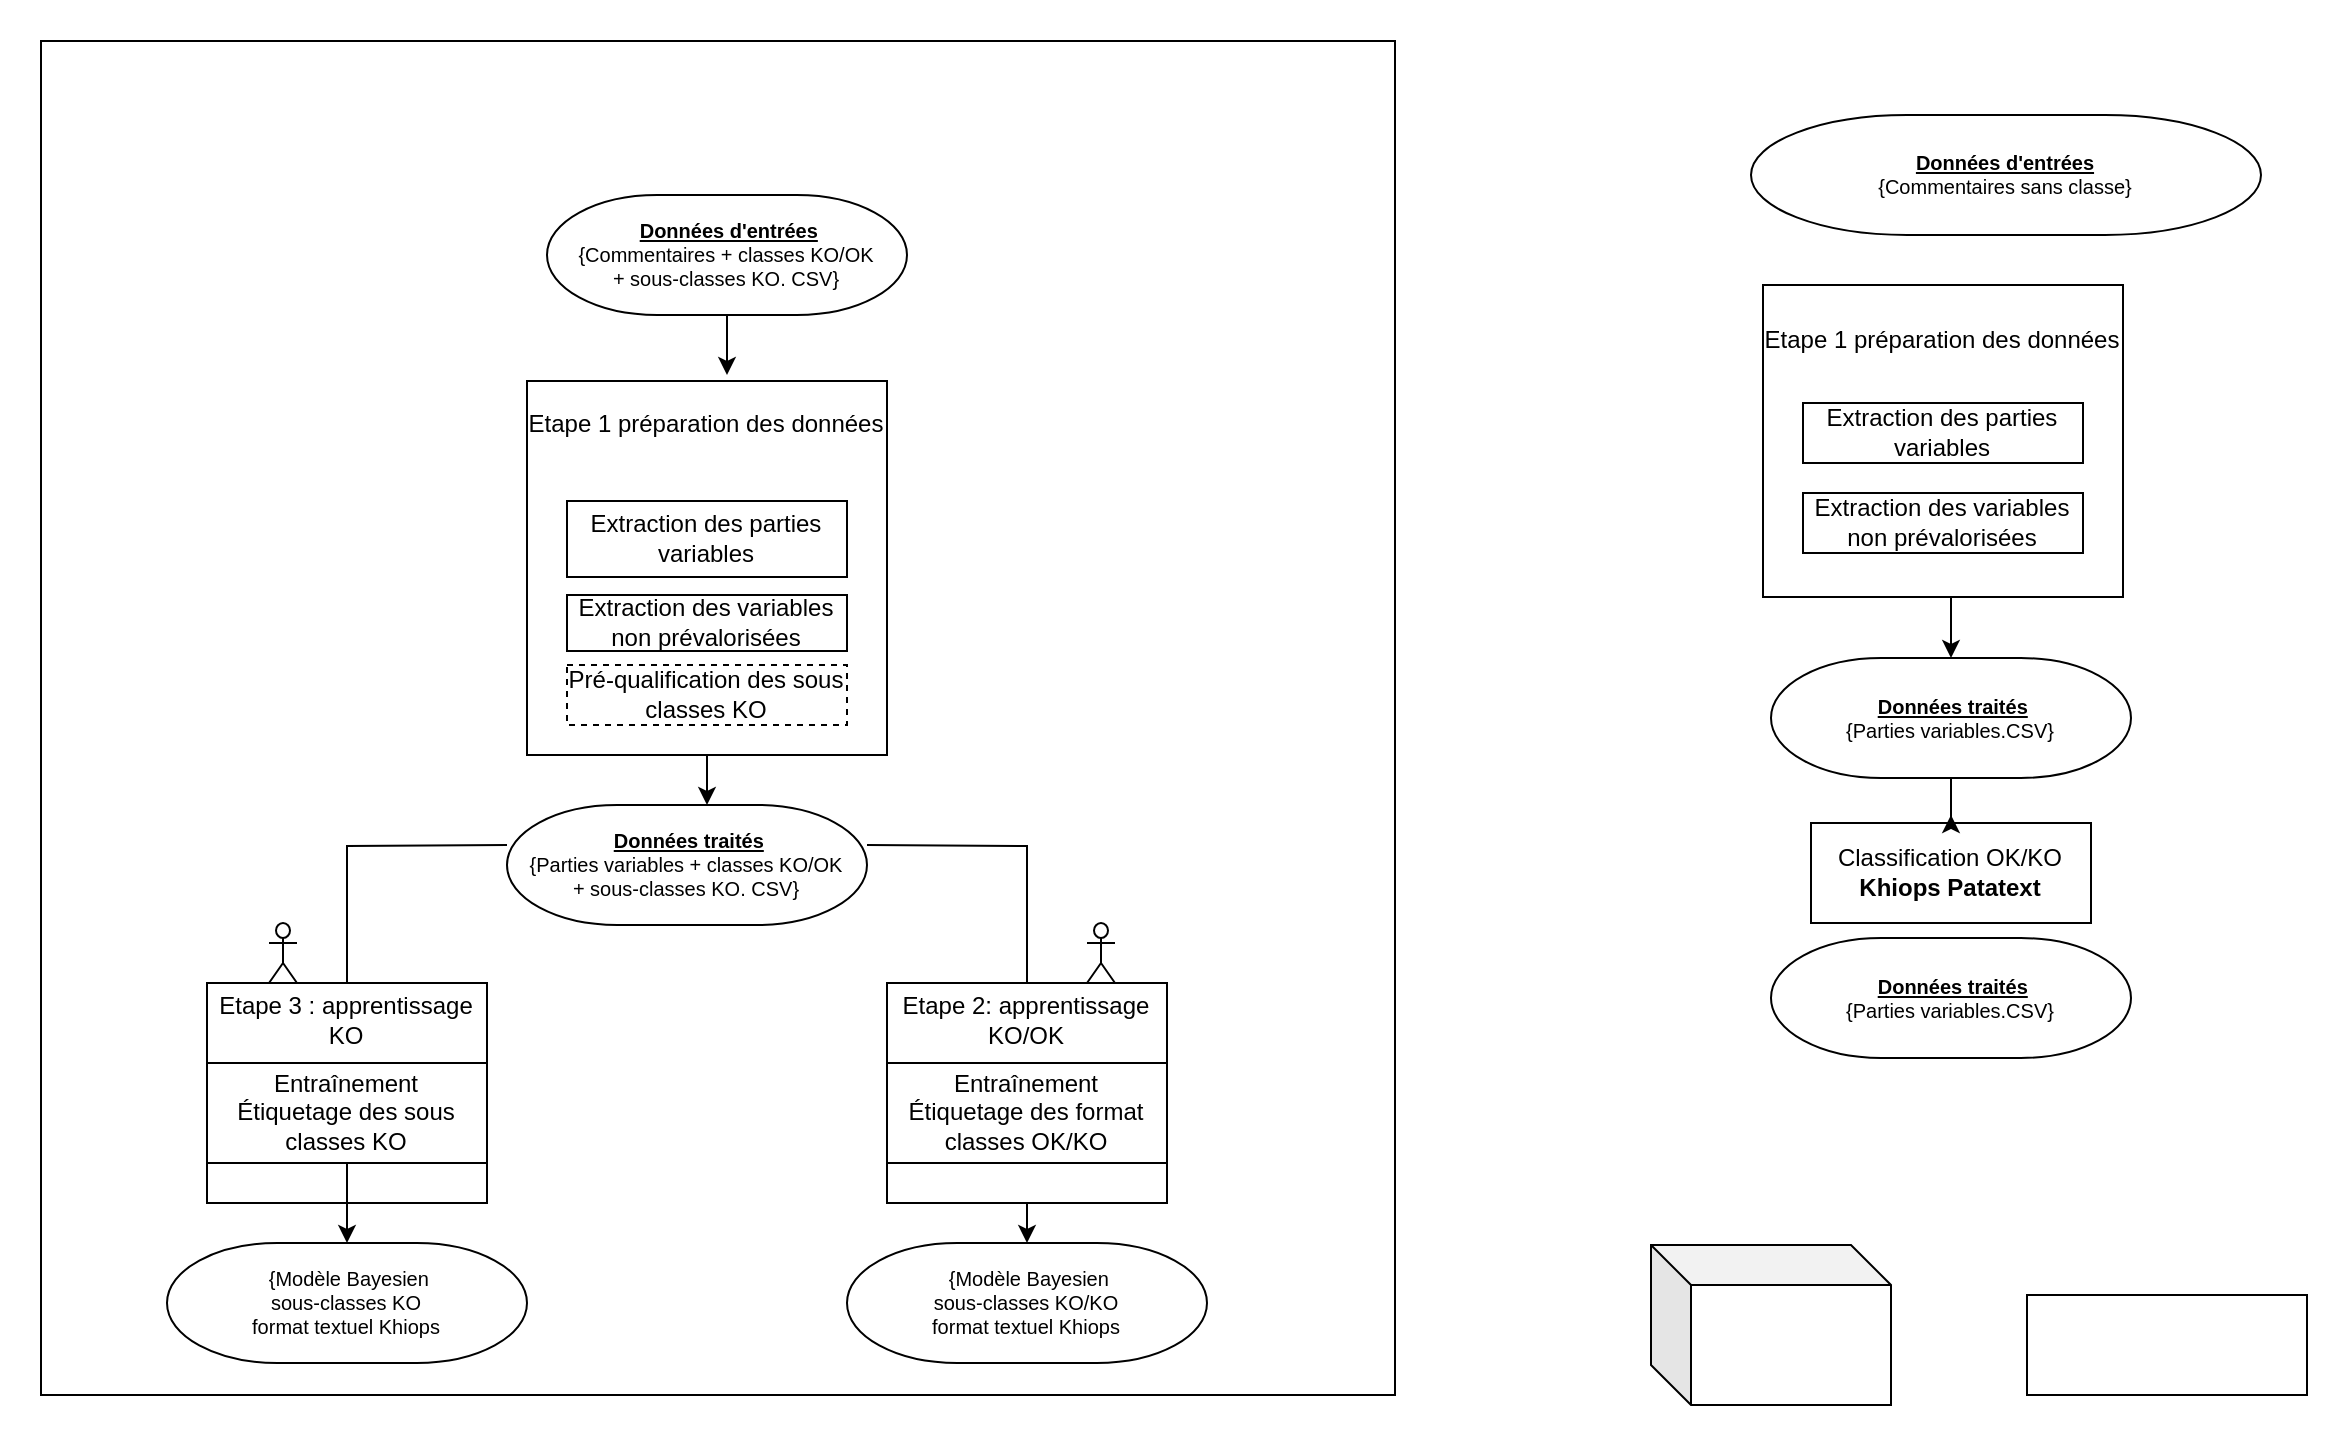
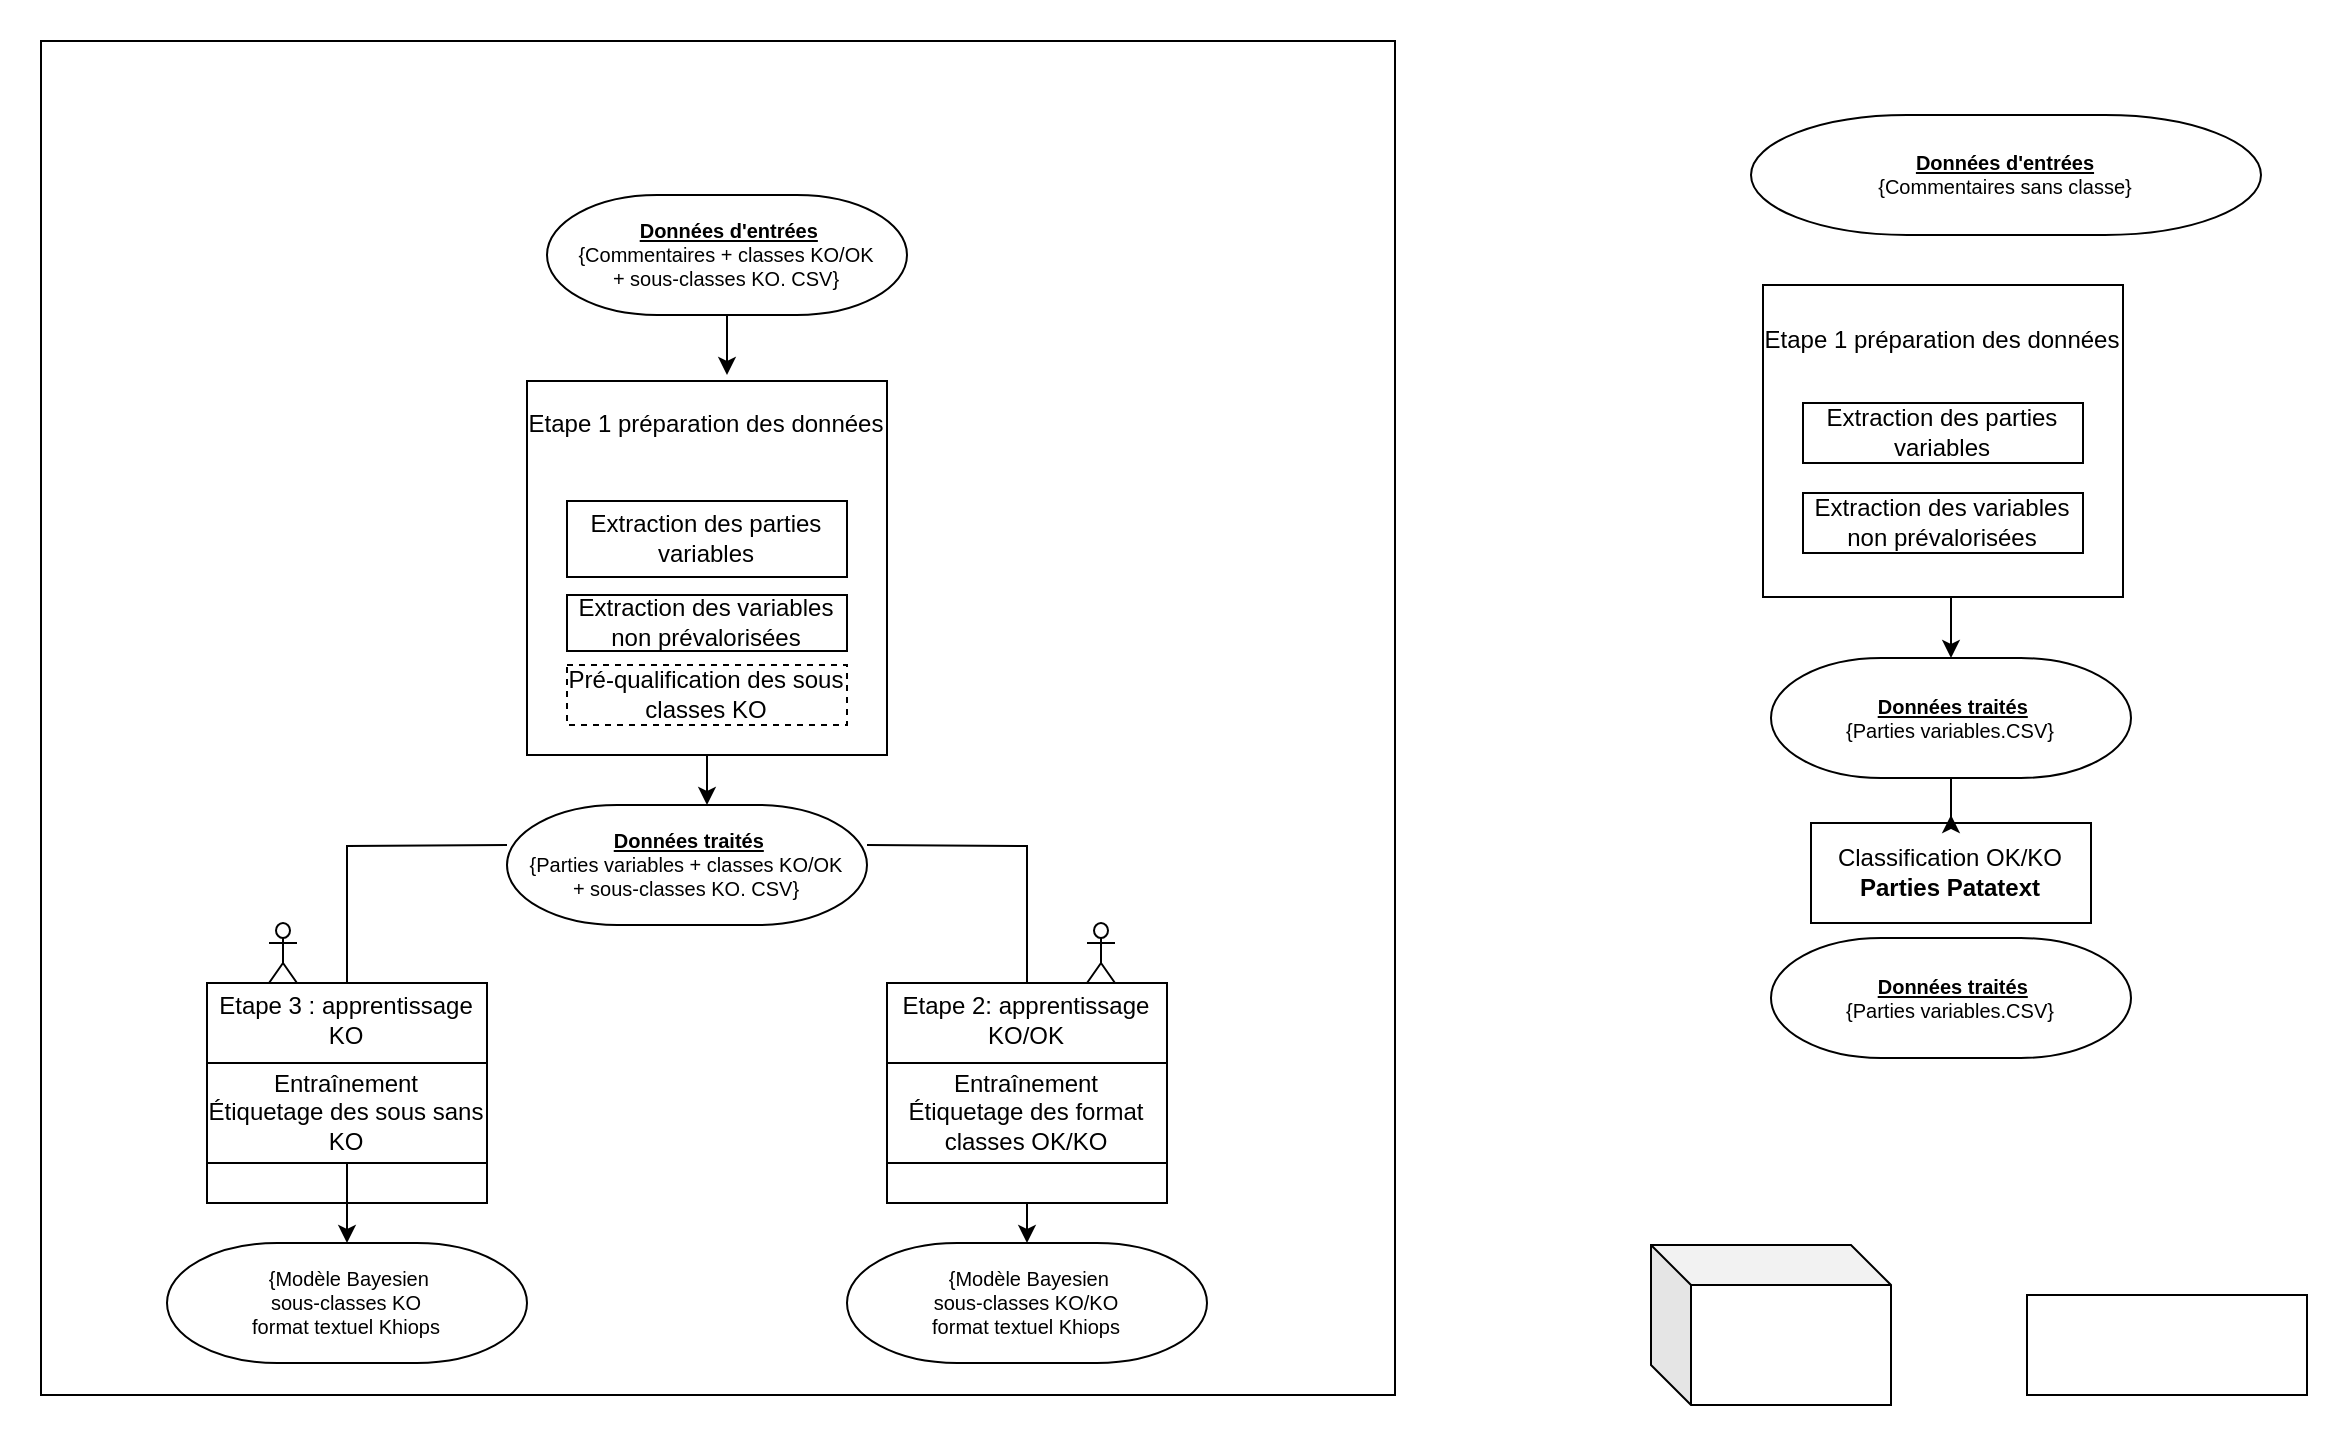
node "Classification OK/KO Khiops Patatext": label "Classification OK/KO Khiops Patatext" -> "Classification OK/KO Parties Patatext"
node "Entraînement Étiquetage des sous classes KO": label "Entraînement Étiquetage des sous classes KO" -> "Entraînement Étiquetage des sous sans KO"
